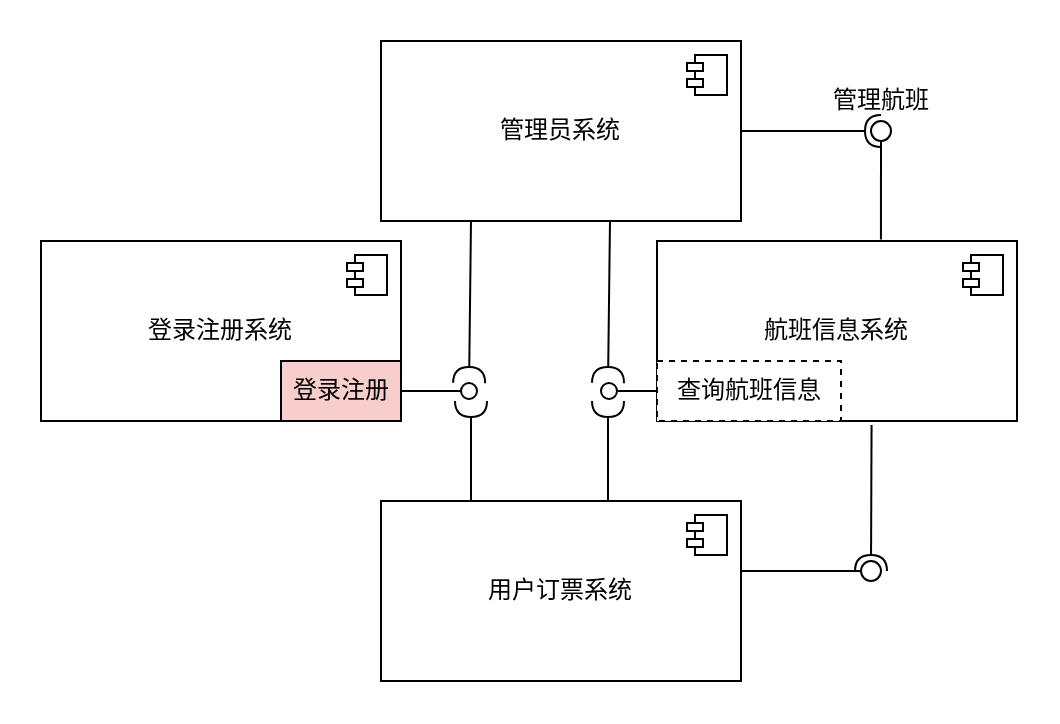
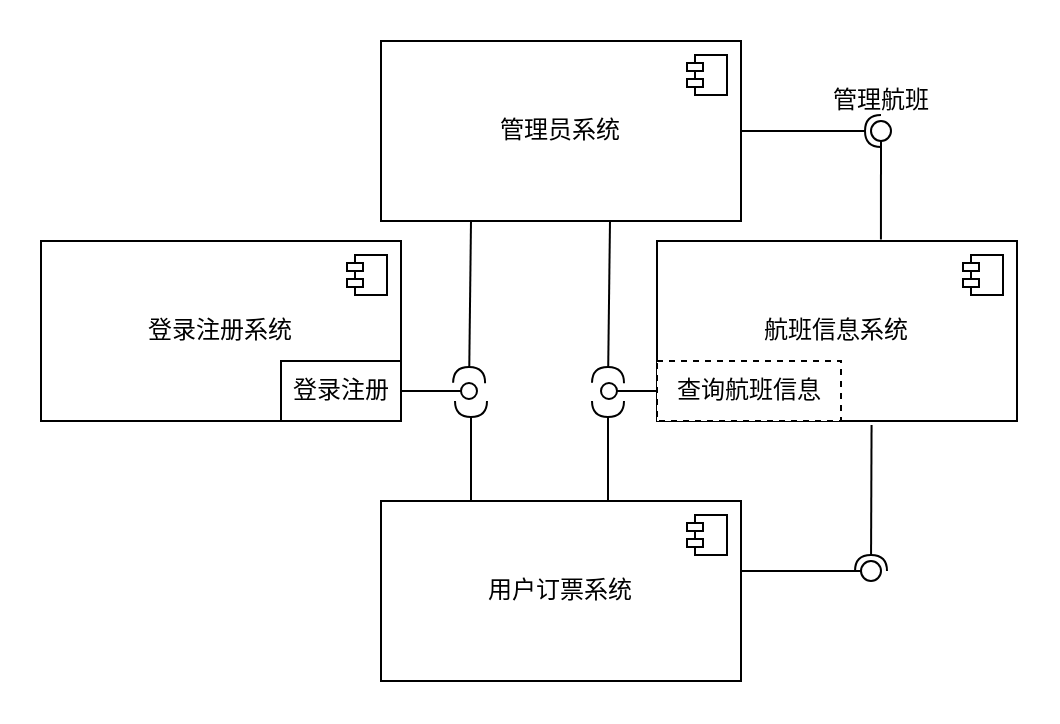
node "登录注册": fillcolor #f8cecc -> #ffffff
